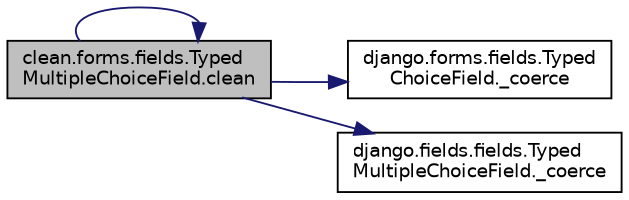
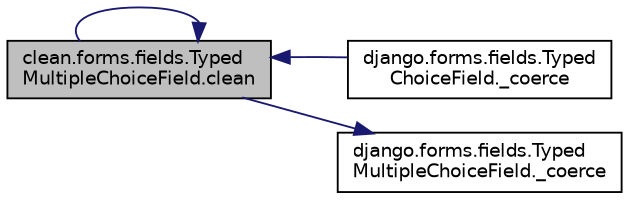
edge "clean.forms.fields.Typed MultipleChoiceField.clean" -> "django.forms.fields.Typed ChoiceField._coerce": reversed
node "django.fields.fields.Typed MultipleChoiceField._coerce": label "django.fields.fields.Typed MultipleChoiceField._coerce" -> "django.forms.fields.Typed MultipleChoiceField._coerce"
